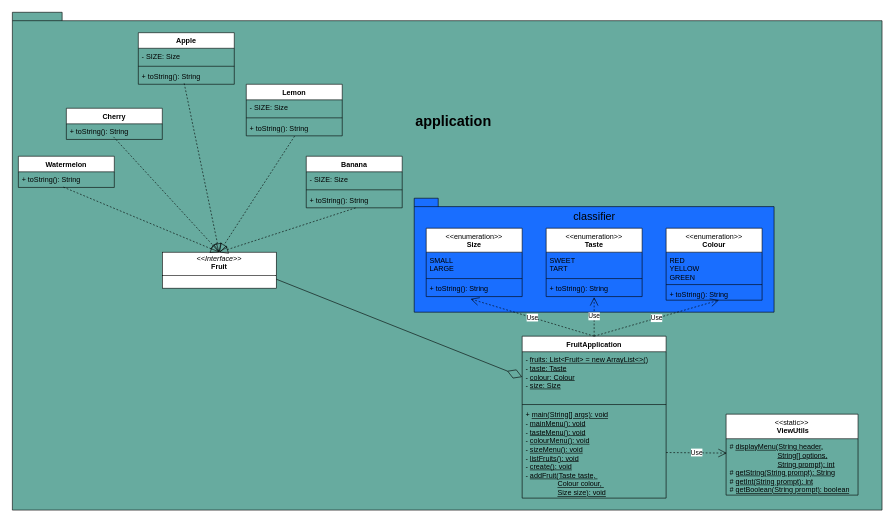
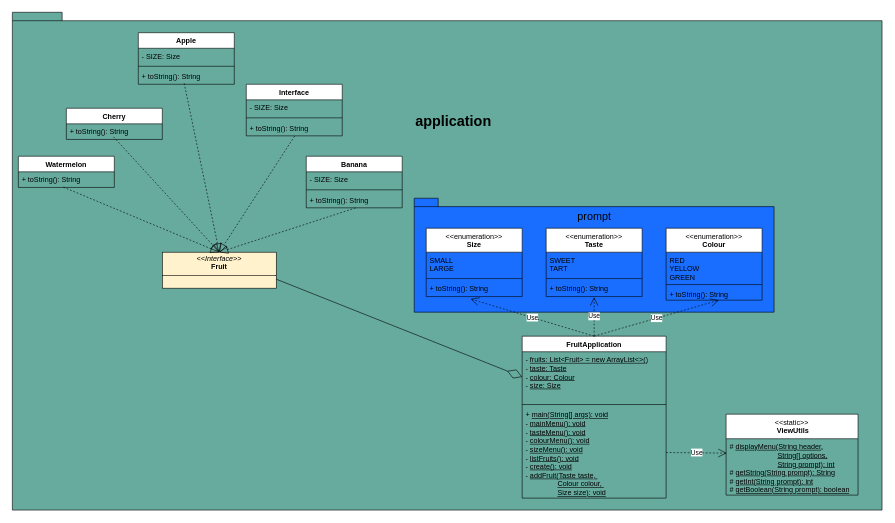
node "Lemon": label "Lemon" -> "Interface"
node "classifier": label "classifier" -> "prompt"
node "<<Interface>> Fruit": fillcolor #ffffff -> #fff2cc
